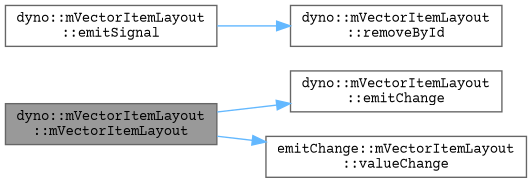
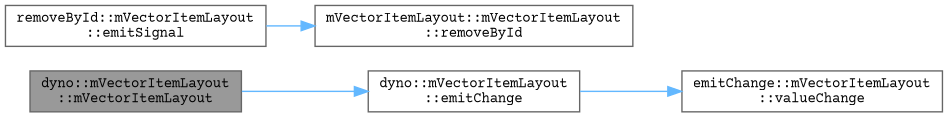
node "dyno::mVectorItemLayout ::emitSignal": label "dyno::mVectorItemLayout ::emitSignal" -> "removeById::mVectorItemLayout ::emitSignal"
node "dyno::mVectorItemLayout ::removeById": label "dyno::mVectorItemLayout ::removeById" -> "mVectorItemLayout::mVectorItemLayout ::removeById"
edge "dyno::mVectorItemLayout ::mVectorItemLayout" -> "emitChange::mVectorItemLayout ::valueChange": now "dyno::mVectorItemLayout ::emitChange" -> "emitChange::mVectorItemLayout ::valueChange"
